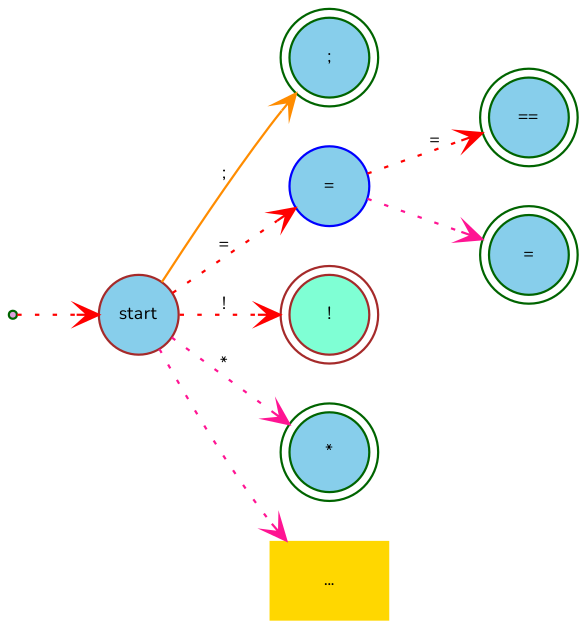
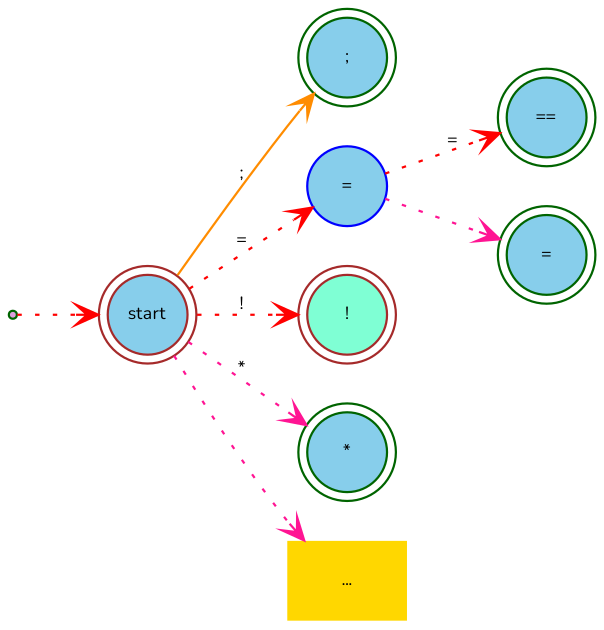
node "start": shape circle -> doublecircle
